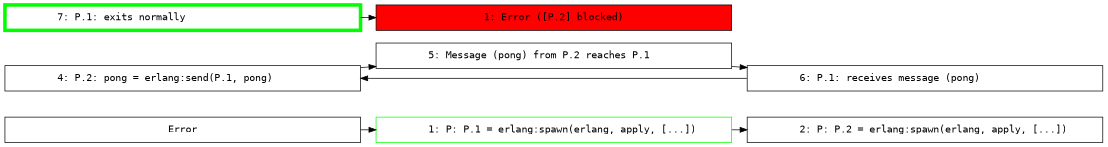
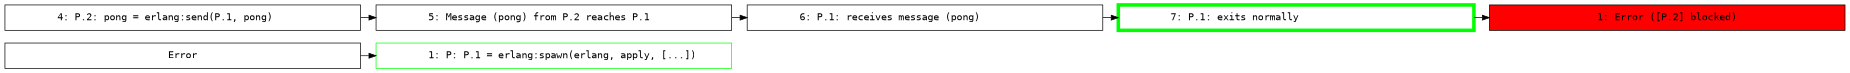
edge "6: P.1: receives message (pong)" -> "4: P.2: pong = erlang:send(P.1, pong)": now "6: P.1: receives message (pong)" -> "7: P.1: exits normally"
node "2: P: P.2 = erlang:spawn(erlang, apply, [...])": removed
